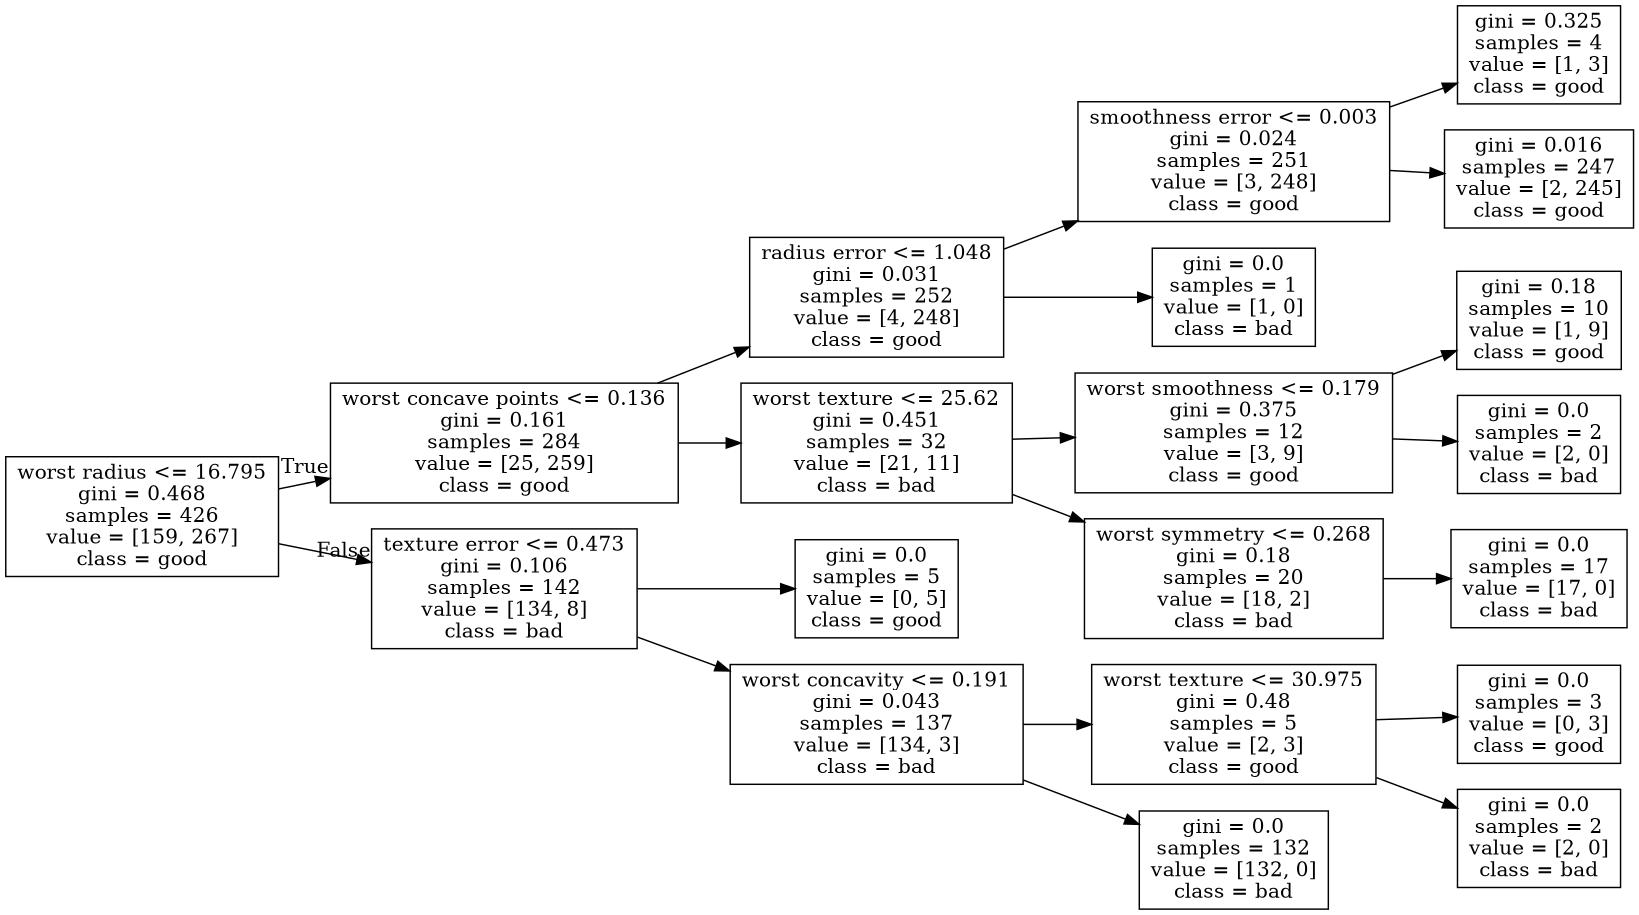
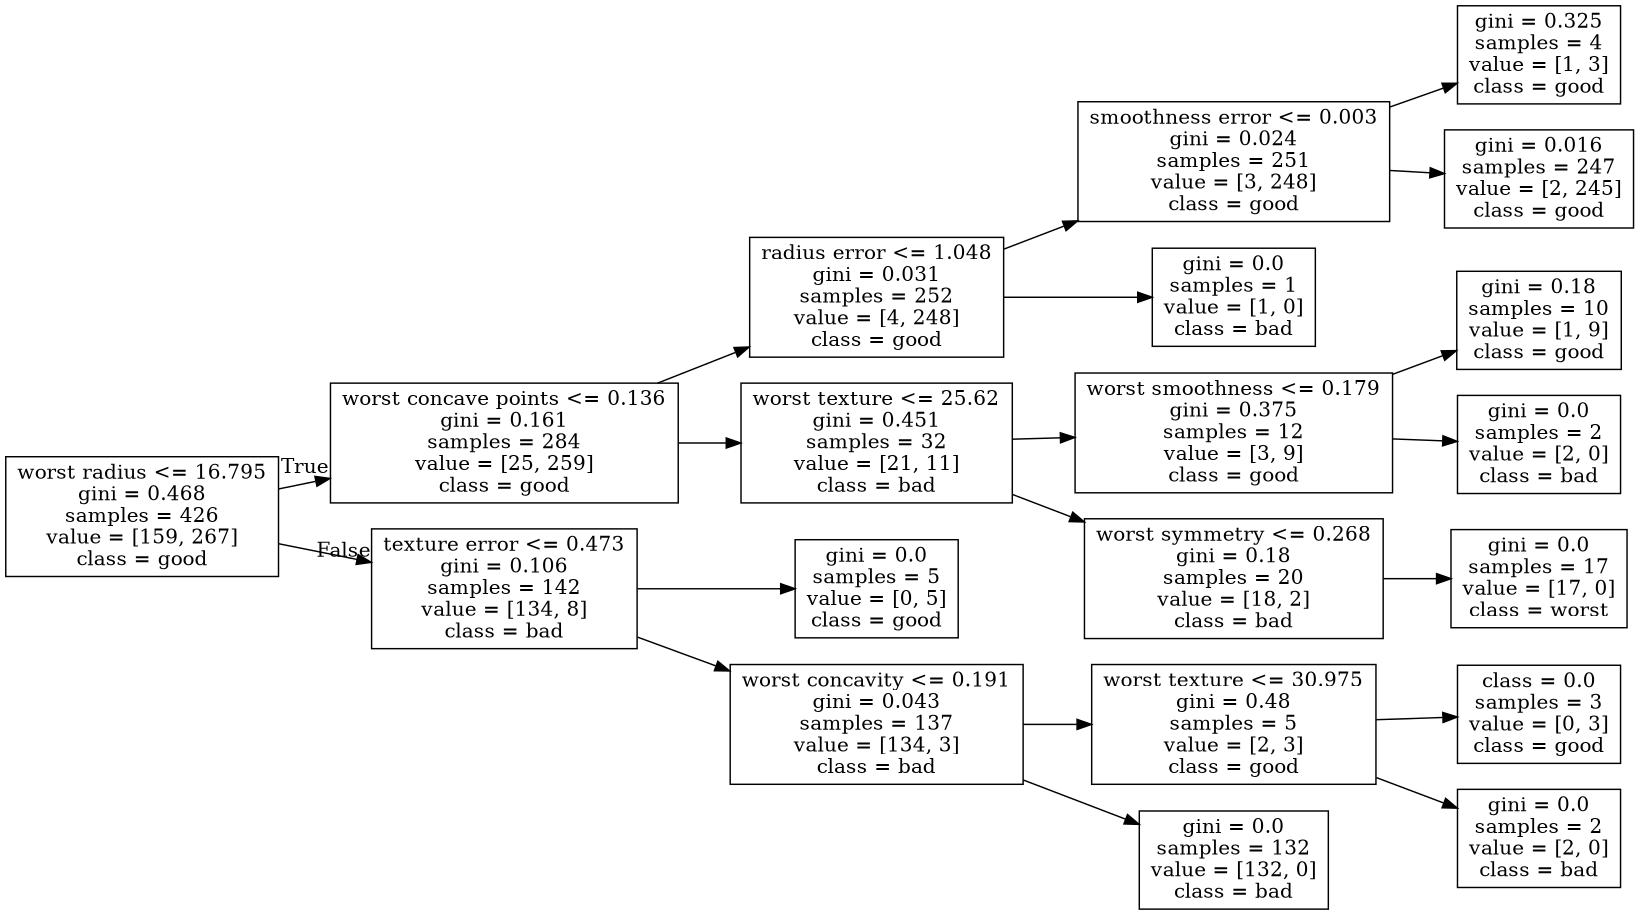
node "gini = 0.0 samples = 17 value = [17, 0] class = bad": label "gini = 0.0 samples = 17 value = [17, 0] class = bad" -> "gini = 0.0 samples = 17 value = [17, 0] class = worst"
node "gini = 0.0 samples = 3 value = [0, 3] class = good": label "gini = 0.0 samples = 3 value = [0, 3] class = good" -> "class = 0.0 samples = 3 value = [0, 3] class = good"
